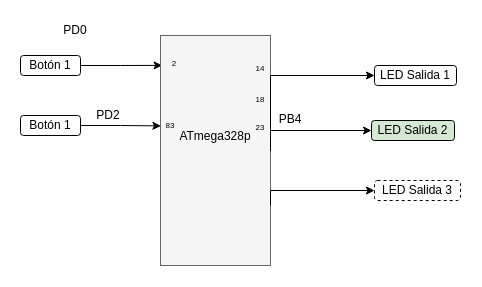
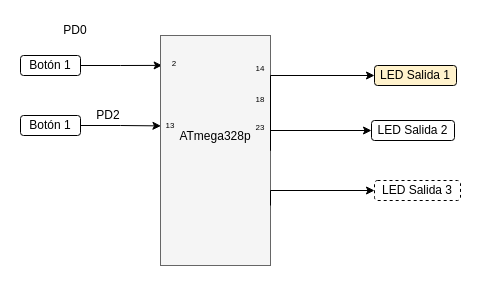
node "LED Salida 1": fillcolor #ffffff -> #fff2cc
node "PB4": removed
node "83": label "83" -> "13"
node "LED Salida 2": fillcolor #d5e8d4 -> #ffffff
